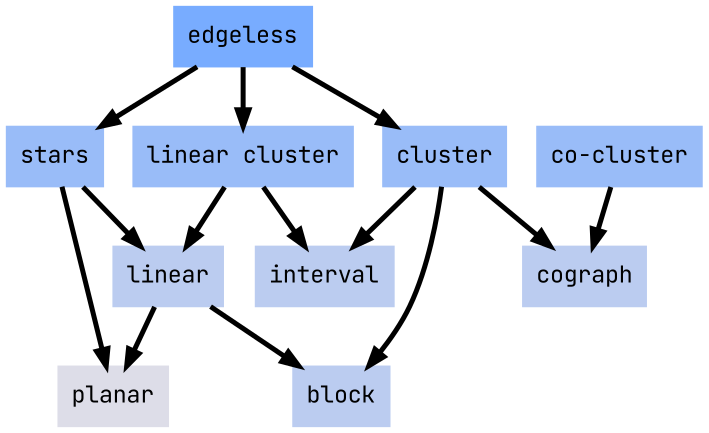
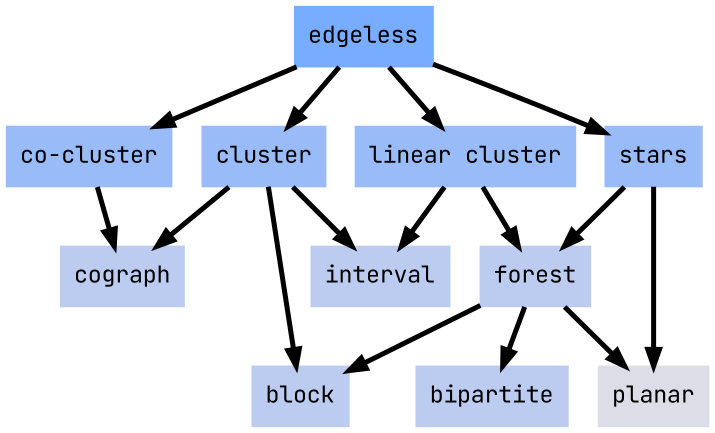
edge "edgeless" -> "co-cluster": added
node "linear": label "linear" -> "forest"
node "bipartite": added
